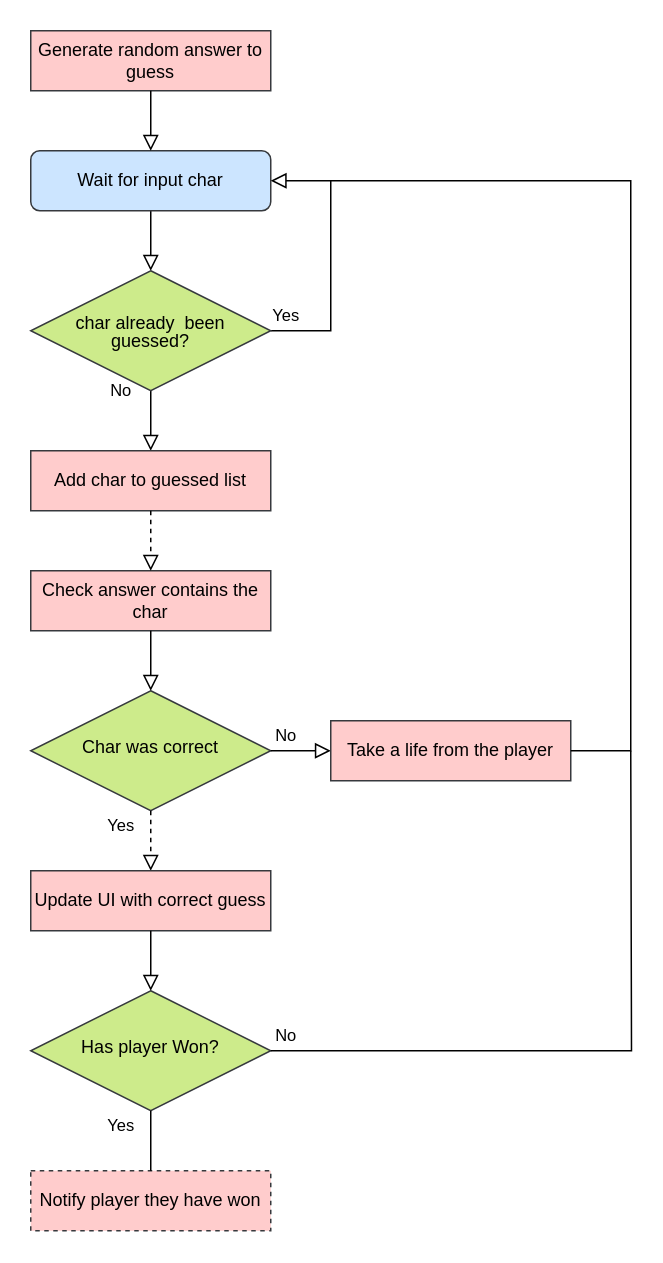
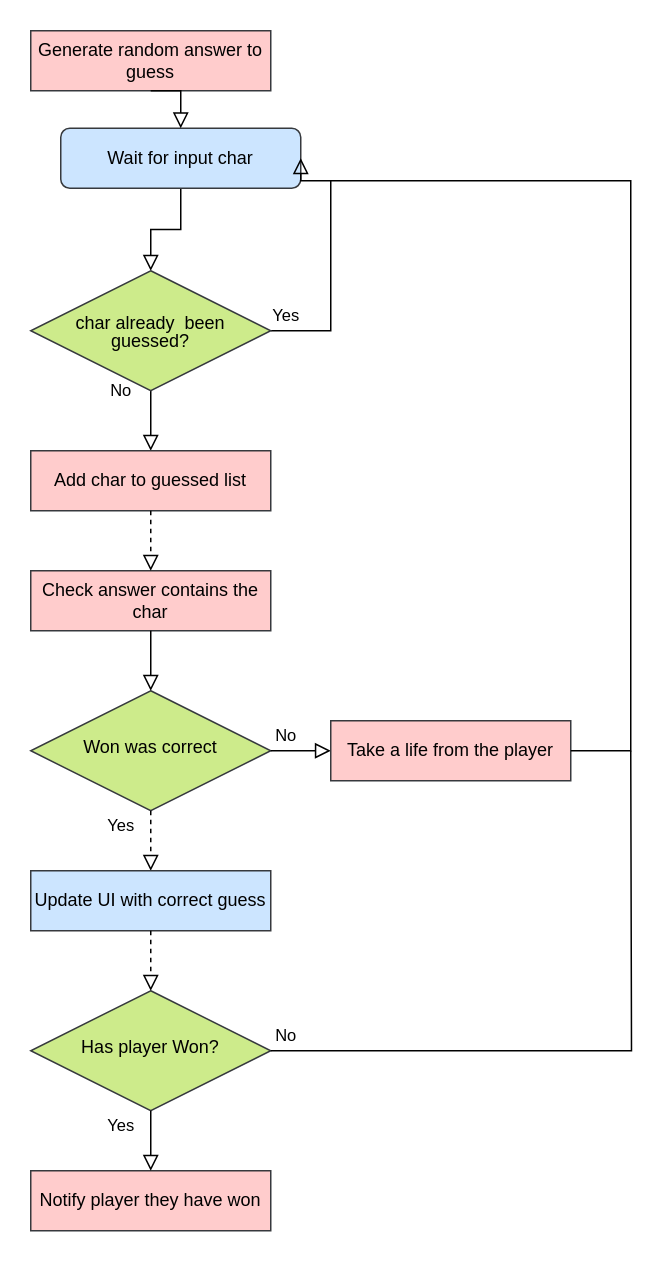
node "Wait for input char": moved (151, 181) -> (181, 158)
node "Char was correct": label "Char was correct" -> "Won was correct"
node "Update UI with correct guess": fillcolor #ffcccc -> #cce5ff
edge "Update UI with correct guess" -> "Has player Won?": style solid -> dashed
edge "Has player Won?" -- "Notify player they have won": arrowhead none -> block
node "Notify player they have won": style dashed -> solid
